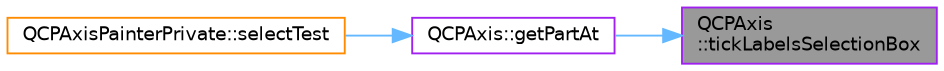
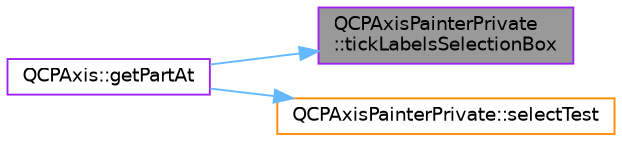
edge "QCPAxisPainterPrivate::selectTest" -> "QCPAxis::getPartAt": reversed
node "QCPAxis ::tickLabelsSelectionBox": label "QCPAxis ::tickLabelsSelectionBox" -> "QCPAxisPainterPrivate ::tickLabelsSelectionBox"
